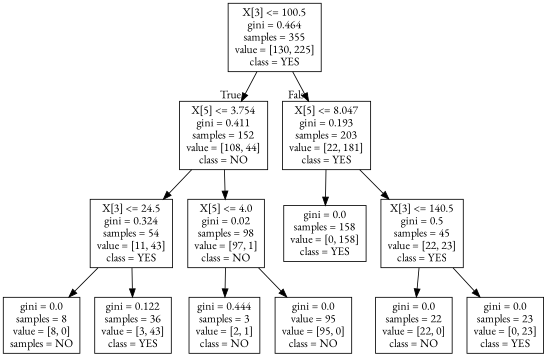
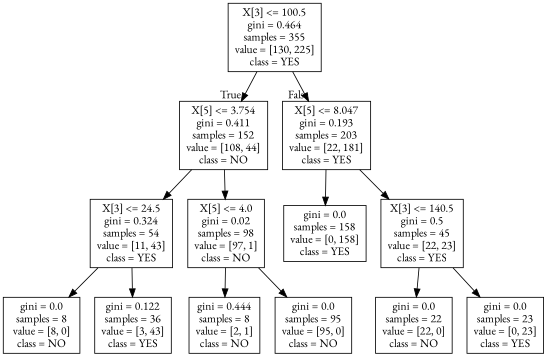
node "gini = 0.0 samples = 8 value = [8, 0] samples = NO": label "gini = 0.0 samples = 8 value = [8, 0] samples = NO" -> "gini = 0.0 samples = 8 value = [8, 0] class = NO"
node "gini = 0.444 samples = 3 value = [2, 1] class = NO": label "gini = 0.444 samples = 3 value = [2, 1] class = NO" -> "gini = 0.444 samples = 8 value = [2, 1] class = NO"
node "gini = 0.0 value = 95 value = [95, 0] class = NO": label "gini = 0.0 value = 95 value = [95, 0] class = NO" -> "gini = 0.0 samples = 95 value = [95, 0] class = NO"
